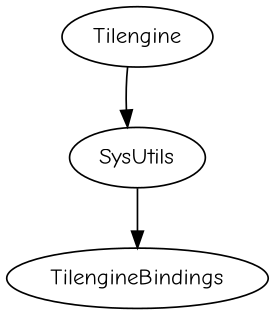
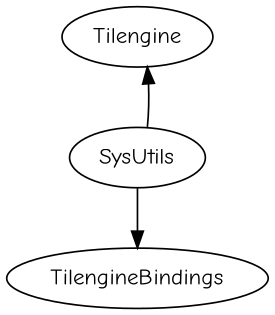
edge "Tilengine" -> "SysUtils": reversed
